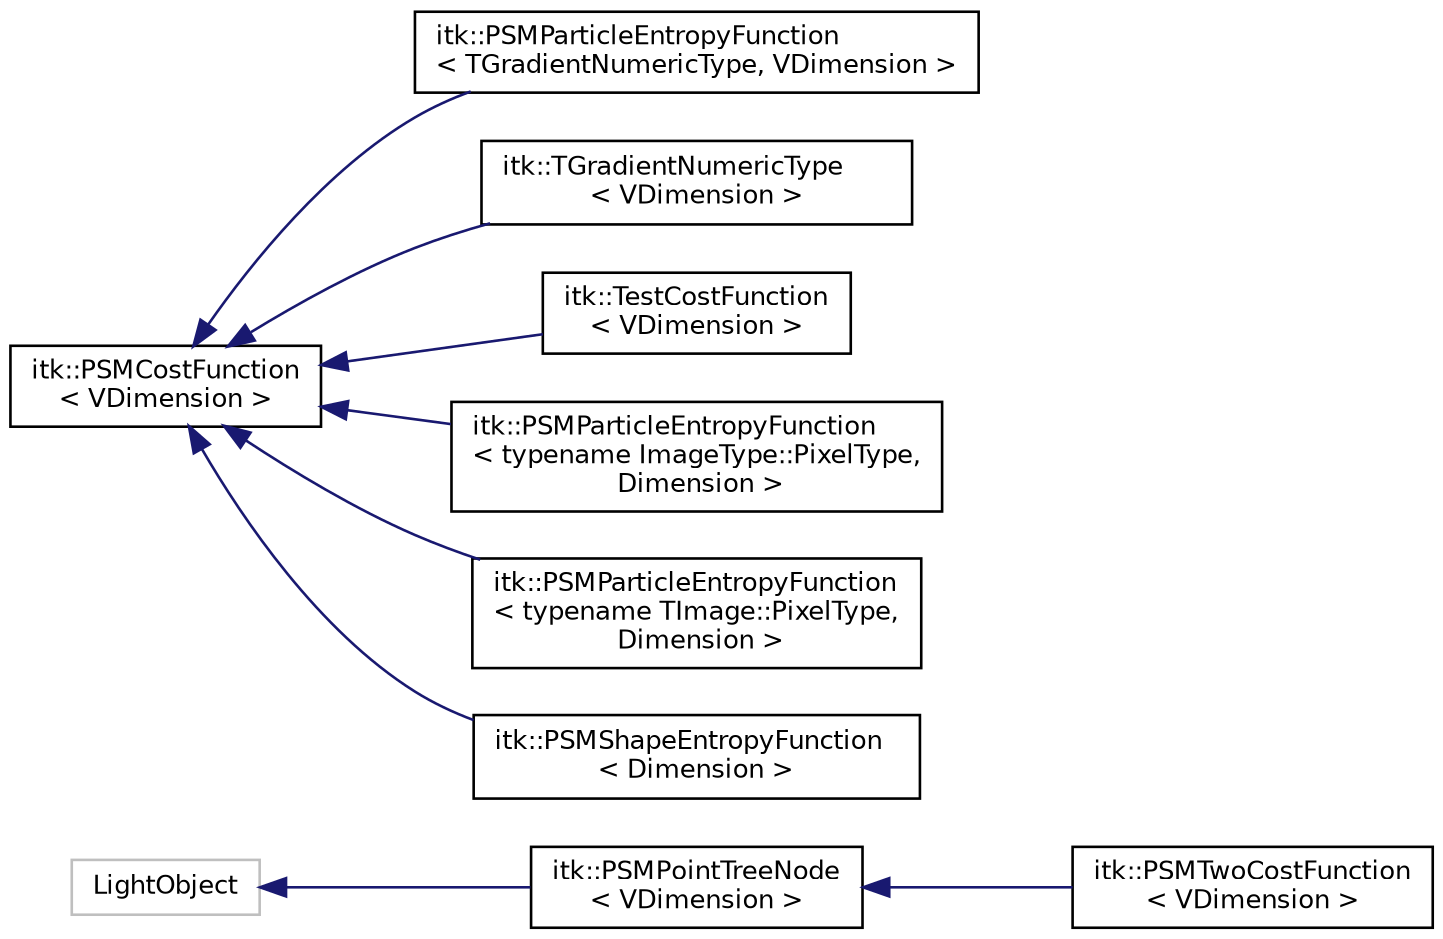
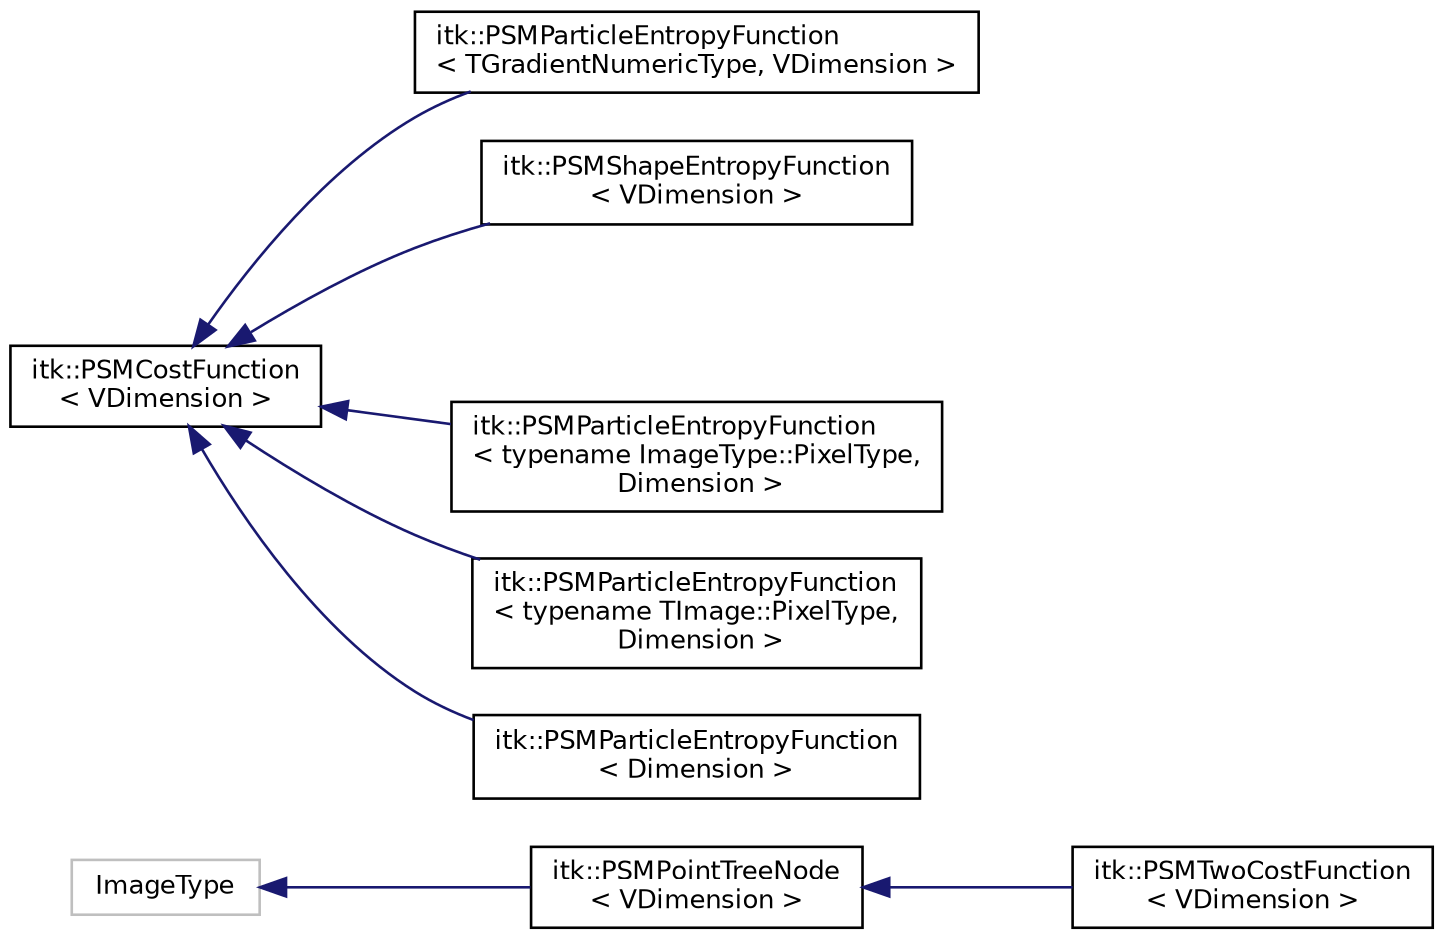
node "itk::TGradientNumericType < VDimension >": label "itk::TGradientNumericType < VDimension >" -> "itk::PSMShapeEntropyFunction < VDimension >"
node "itk::TestCostFunction < VDimension >": removed
node "itk::PSMShapeEntropyFunction < Dimension >": label "itk::PSMShapeEntropyFunction < Dimension >" -> "itk::PSMParticleEntropyFunction < Dimension >"
node "LightObject": label "LightObject" -> "ImageType"
